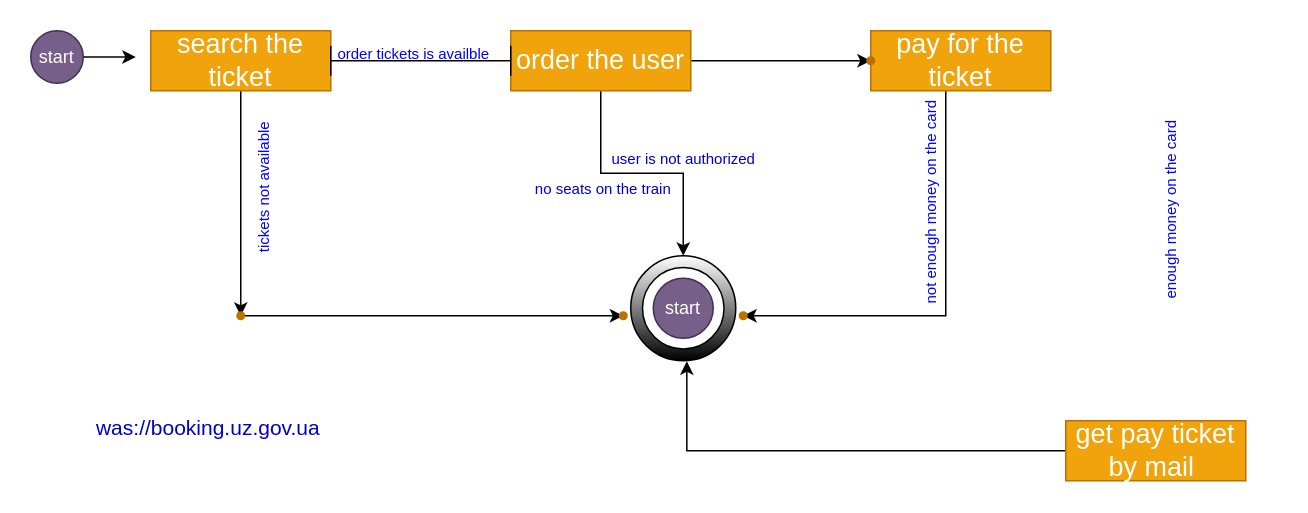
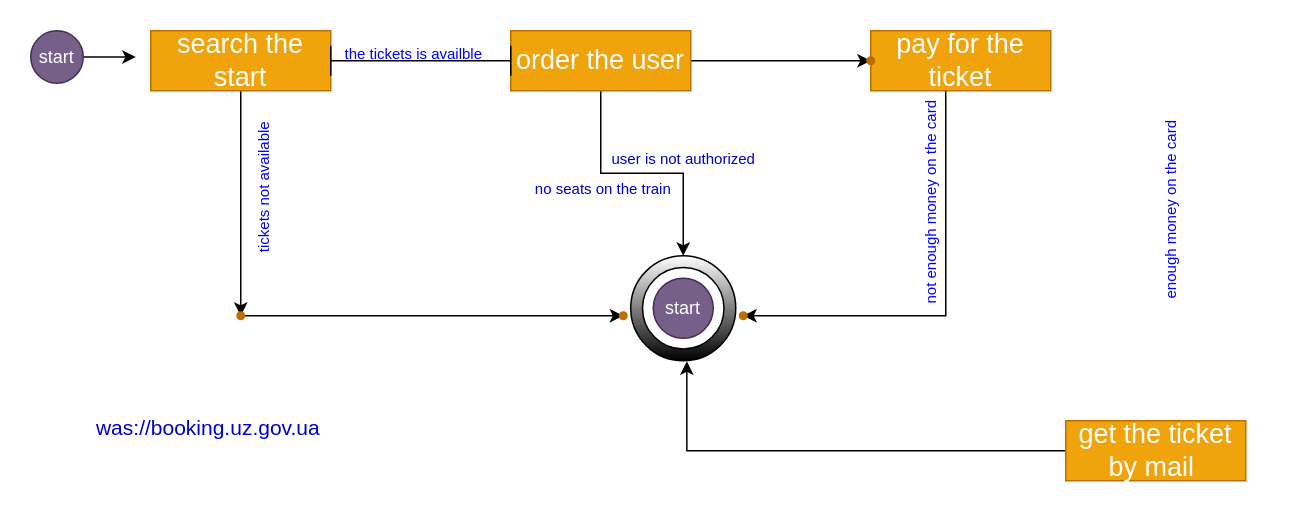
node "order tickets is availble": label "order tickets is availble" -> "the tickets is availble"
node "search the ticket": label "search the ticket" -> "search the start"
node "get pay ticket by mail": label "get pay ticket by mail" -> "get the ticket by mail"
